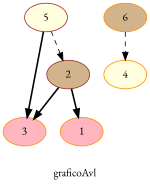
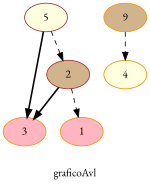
node "6": label "6" -> "9"
edge "2" -> "1": style bold -> dashed
